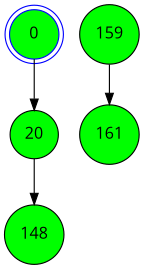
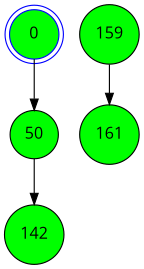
node "20": label "20" -> "50"
node "148": label "148" -> "142"
